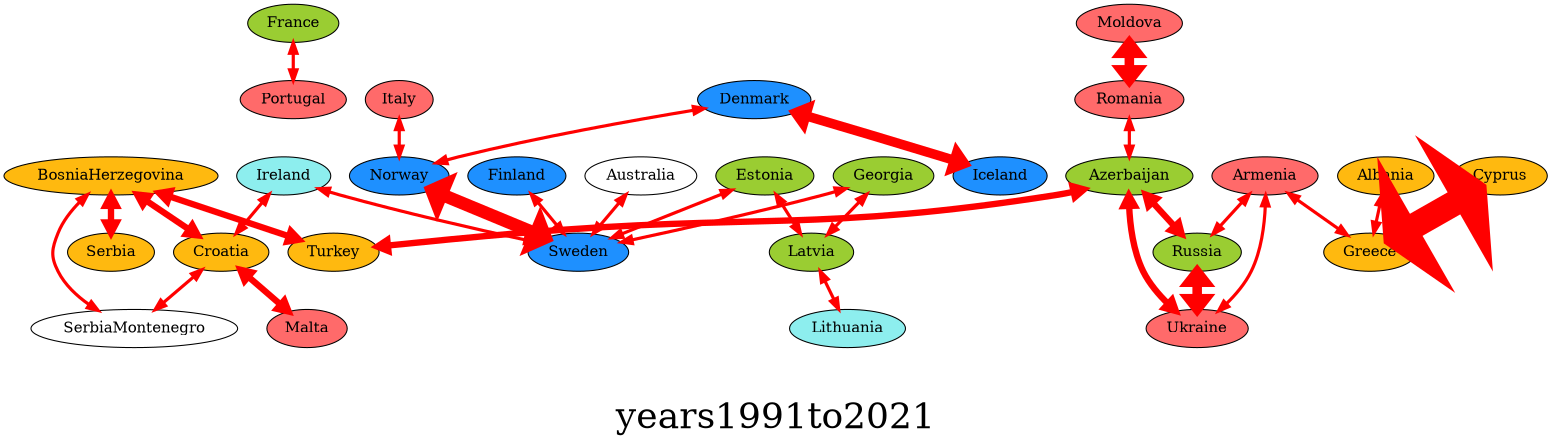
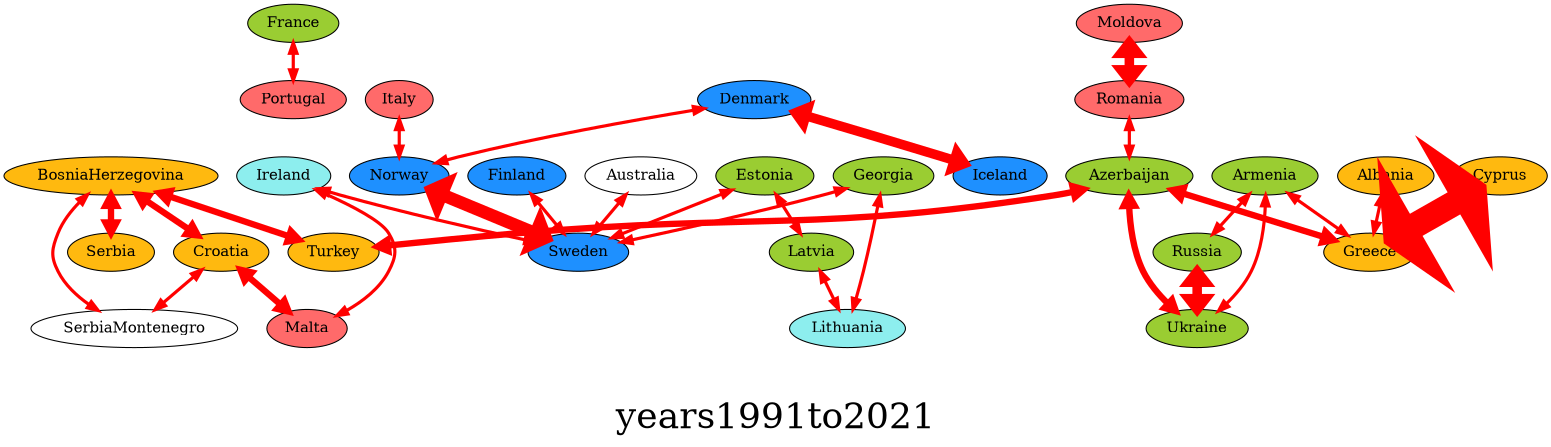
node "Armenia": fillcolor indianred1 -> olivedrab3
edge "Georgia" -- "Latvia": now "Georgia" -- "Lithuania"
edge "Ireland" -- "Croatia": now "Ireland" -- "Malta"
edge "Azerbaijan" -- "Russia": now "Azerbaijan" -- "Greece"
node "Ukraine": fillcolor indianred1 -> olivedrab3
